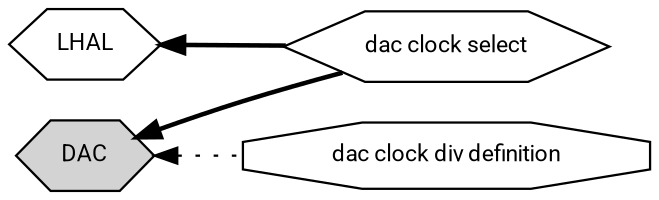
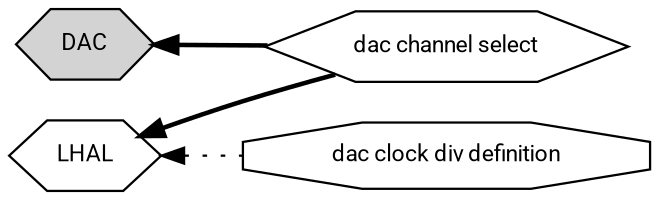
node "dac clock select": label "dac clock select" -> "dac channel select"
edge "dac clock div definition" -> "DAC": now "dac clock div definition" -> "LHAL"
